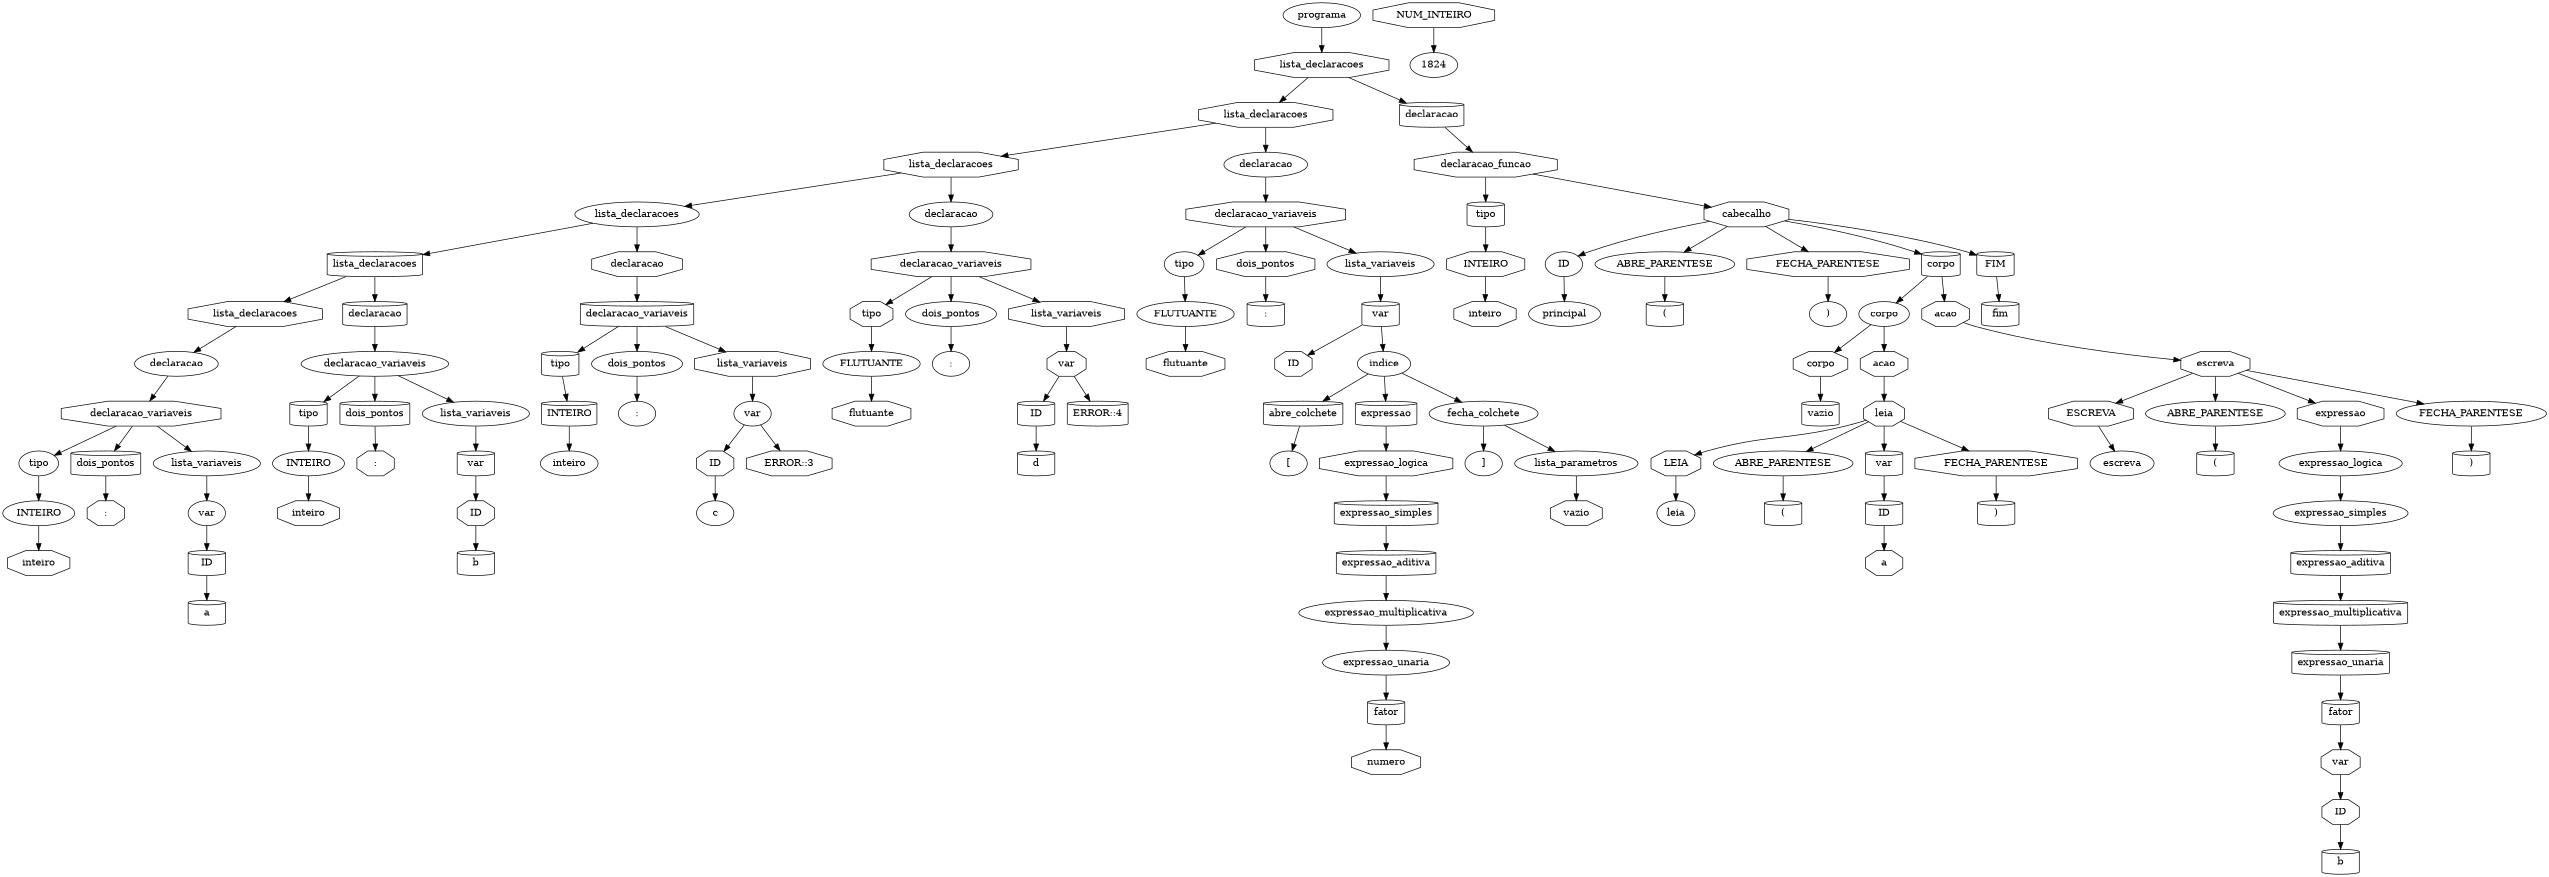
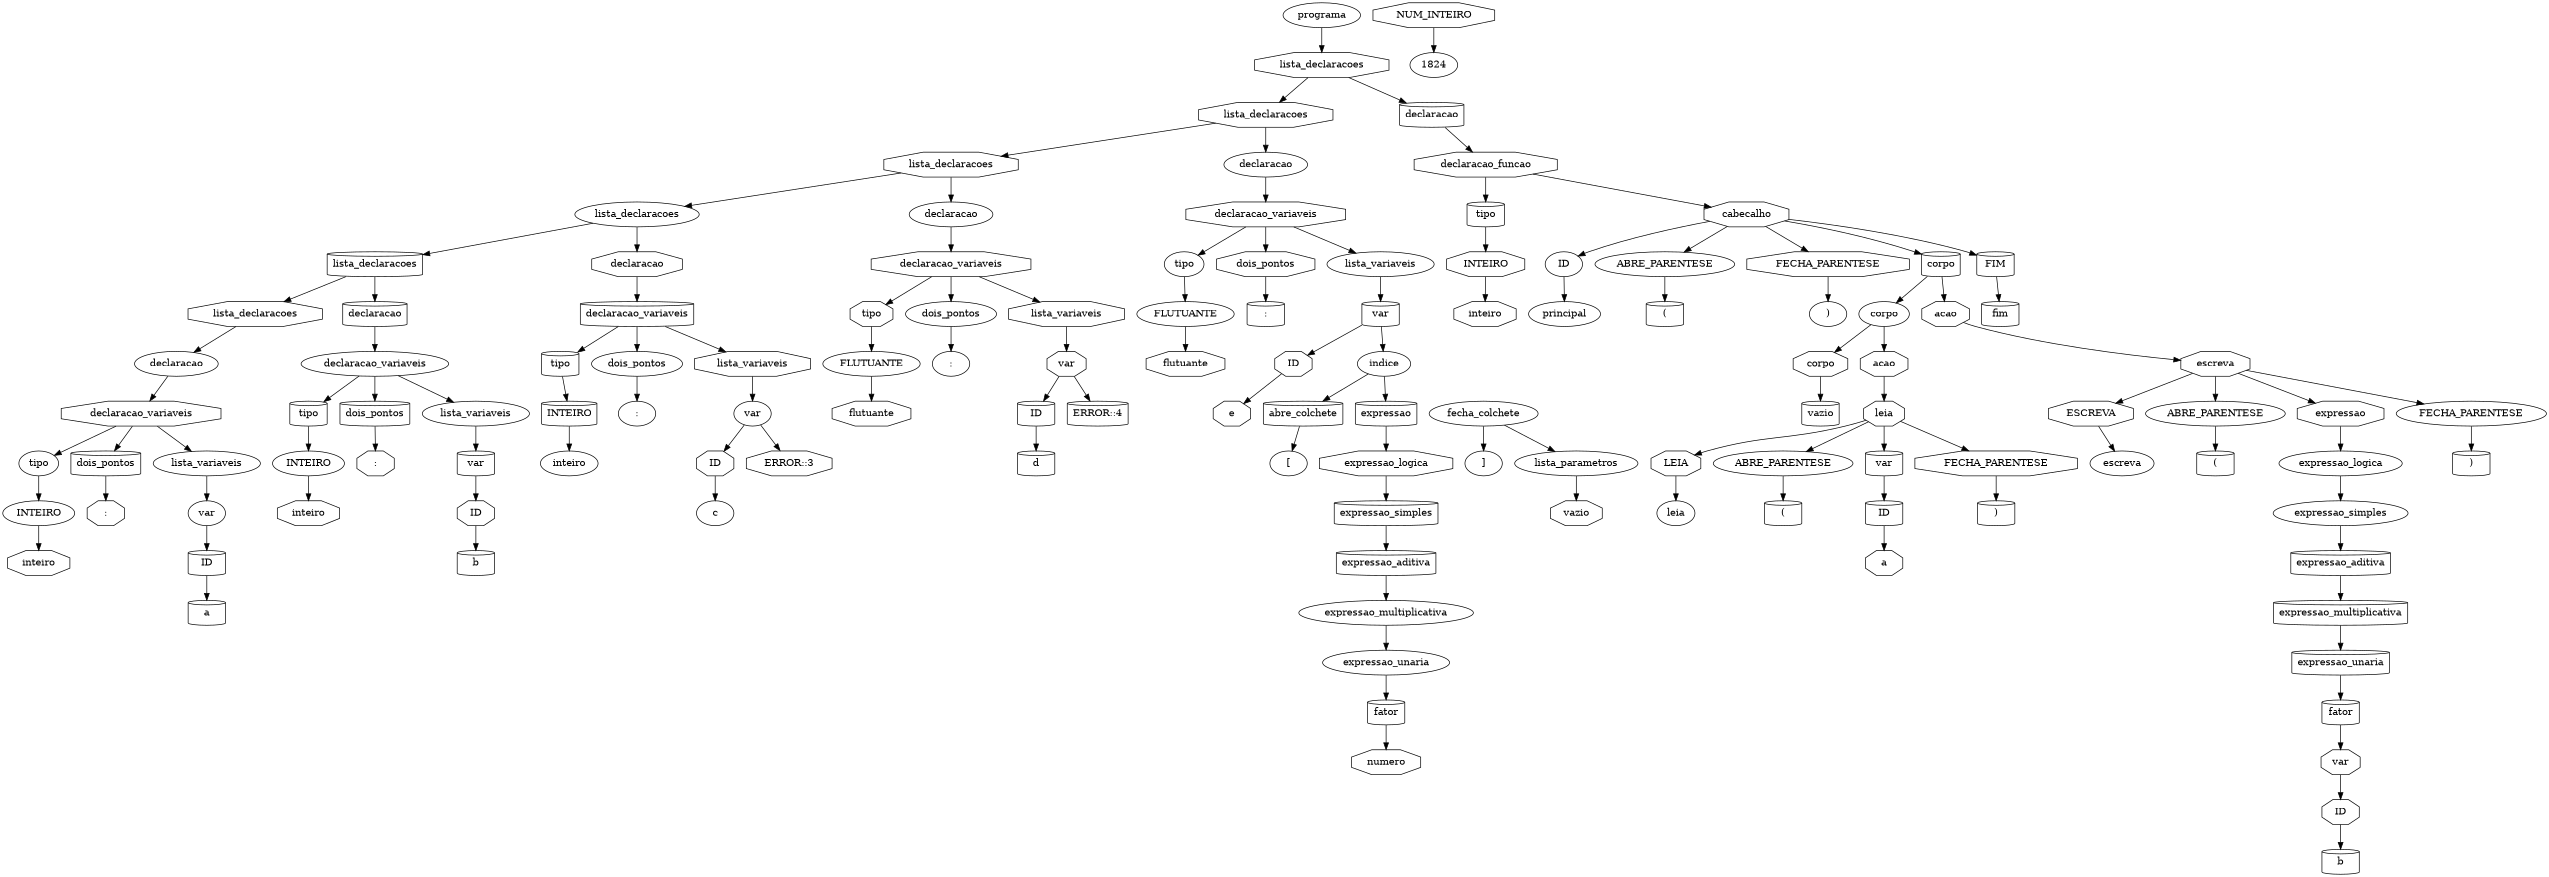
edge "indice" -> "fecha_colchete": removed
node "e": added
